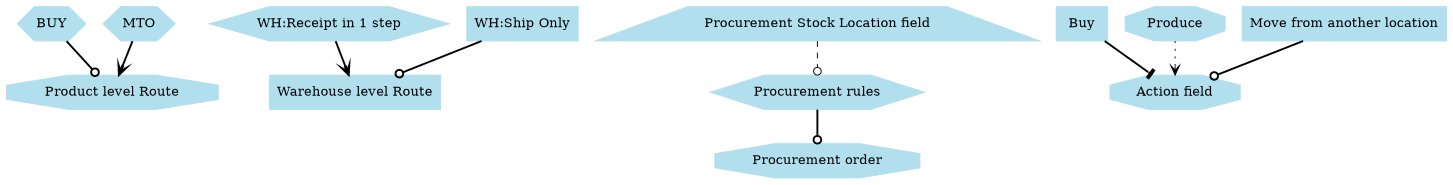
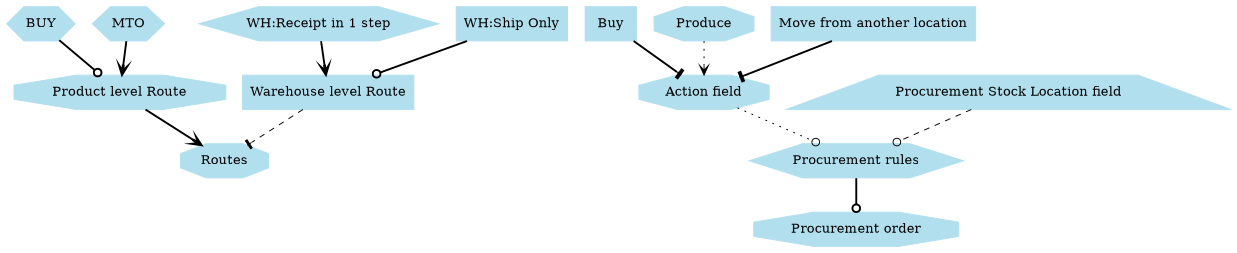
edge "Move from another location" -> "Action field": arrowhead odot -> tee
edge "Action field" -> "Procurement rules": added
node "Routes": added
